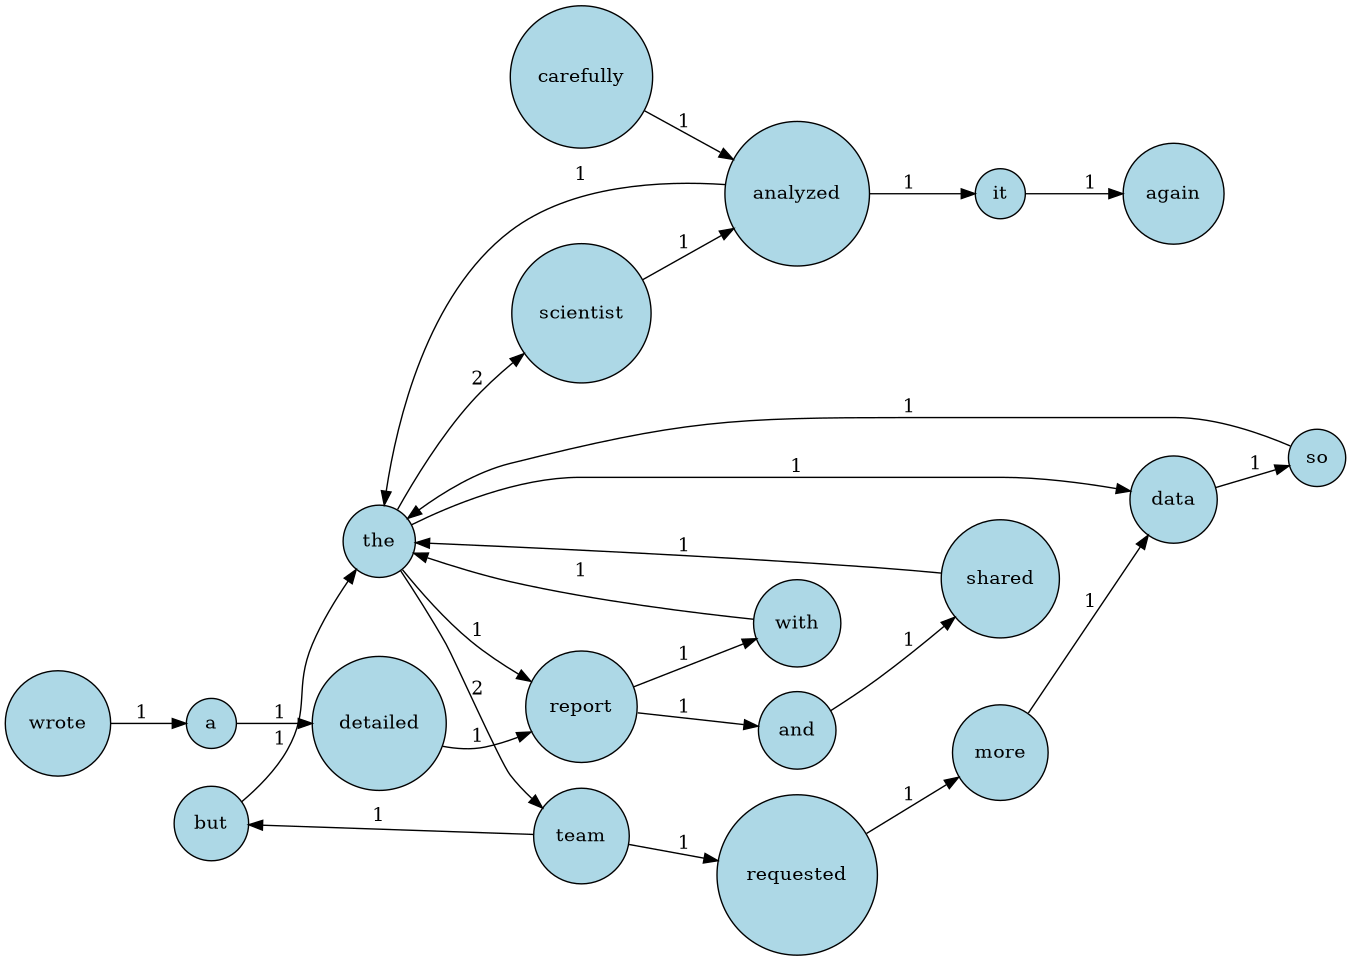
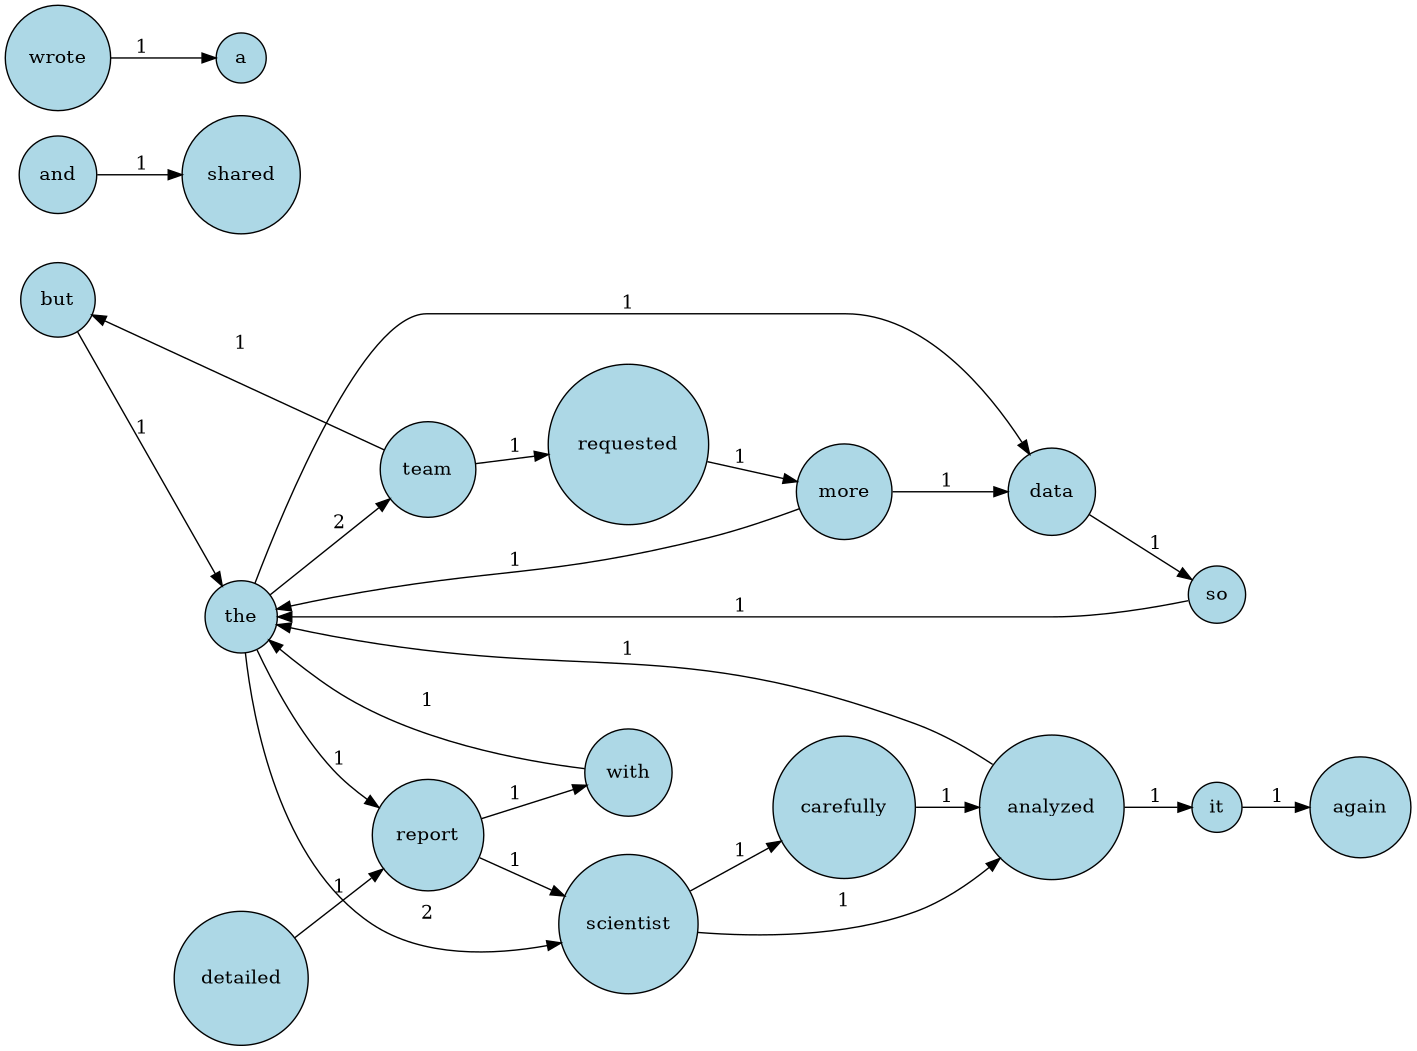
edge "shared" -> "the": now "more" -> "the"
edge "report" -> "and": now "report" -> "scientist"
edge "a" -> "detailed": removed, label "1"
edge "scientist" -> "carefully": added, label "1"
